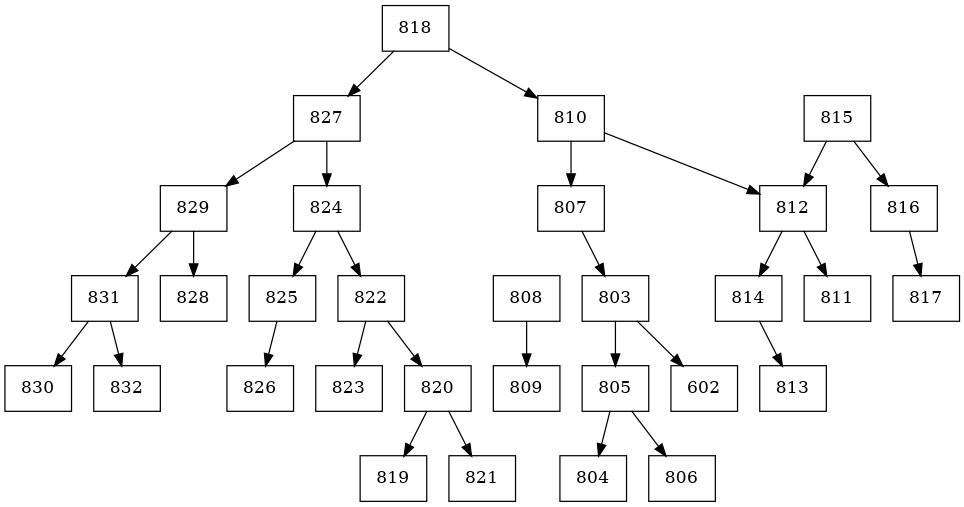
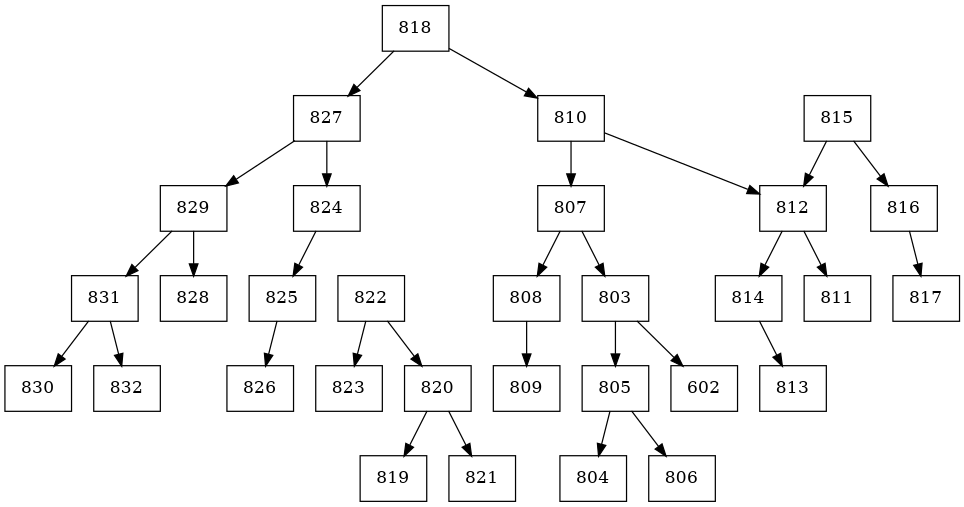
edge "824" -> "822": removed
edge "807" -> "808": added
